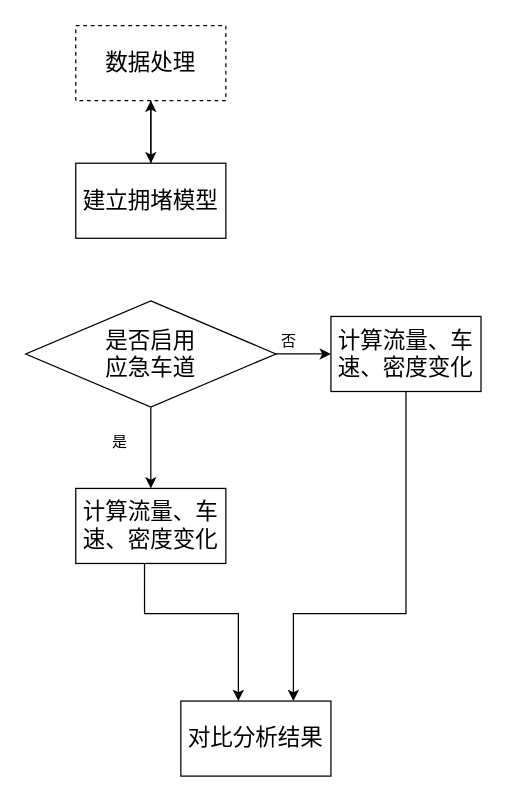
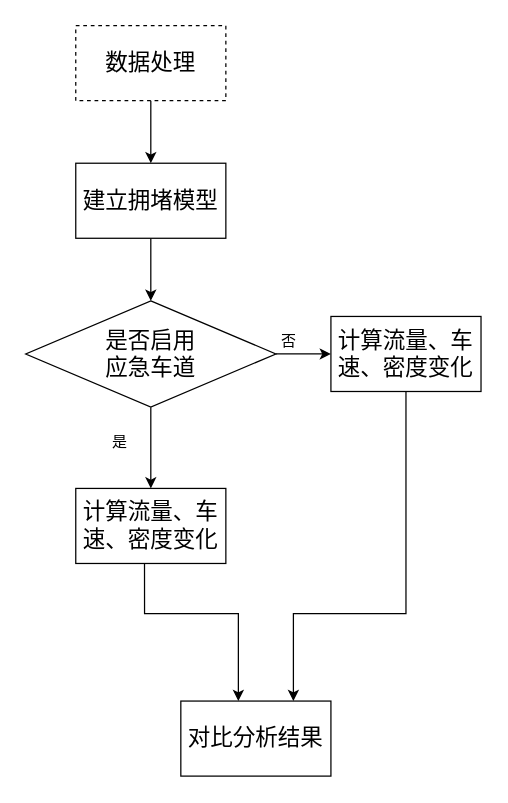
edge "建立拥堵模型" -> "数据处理": now "建立拥堵模型" -> "是否启用 应急车道"
